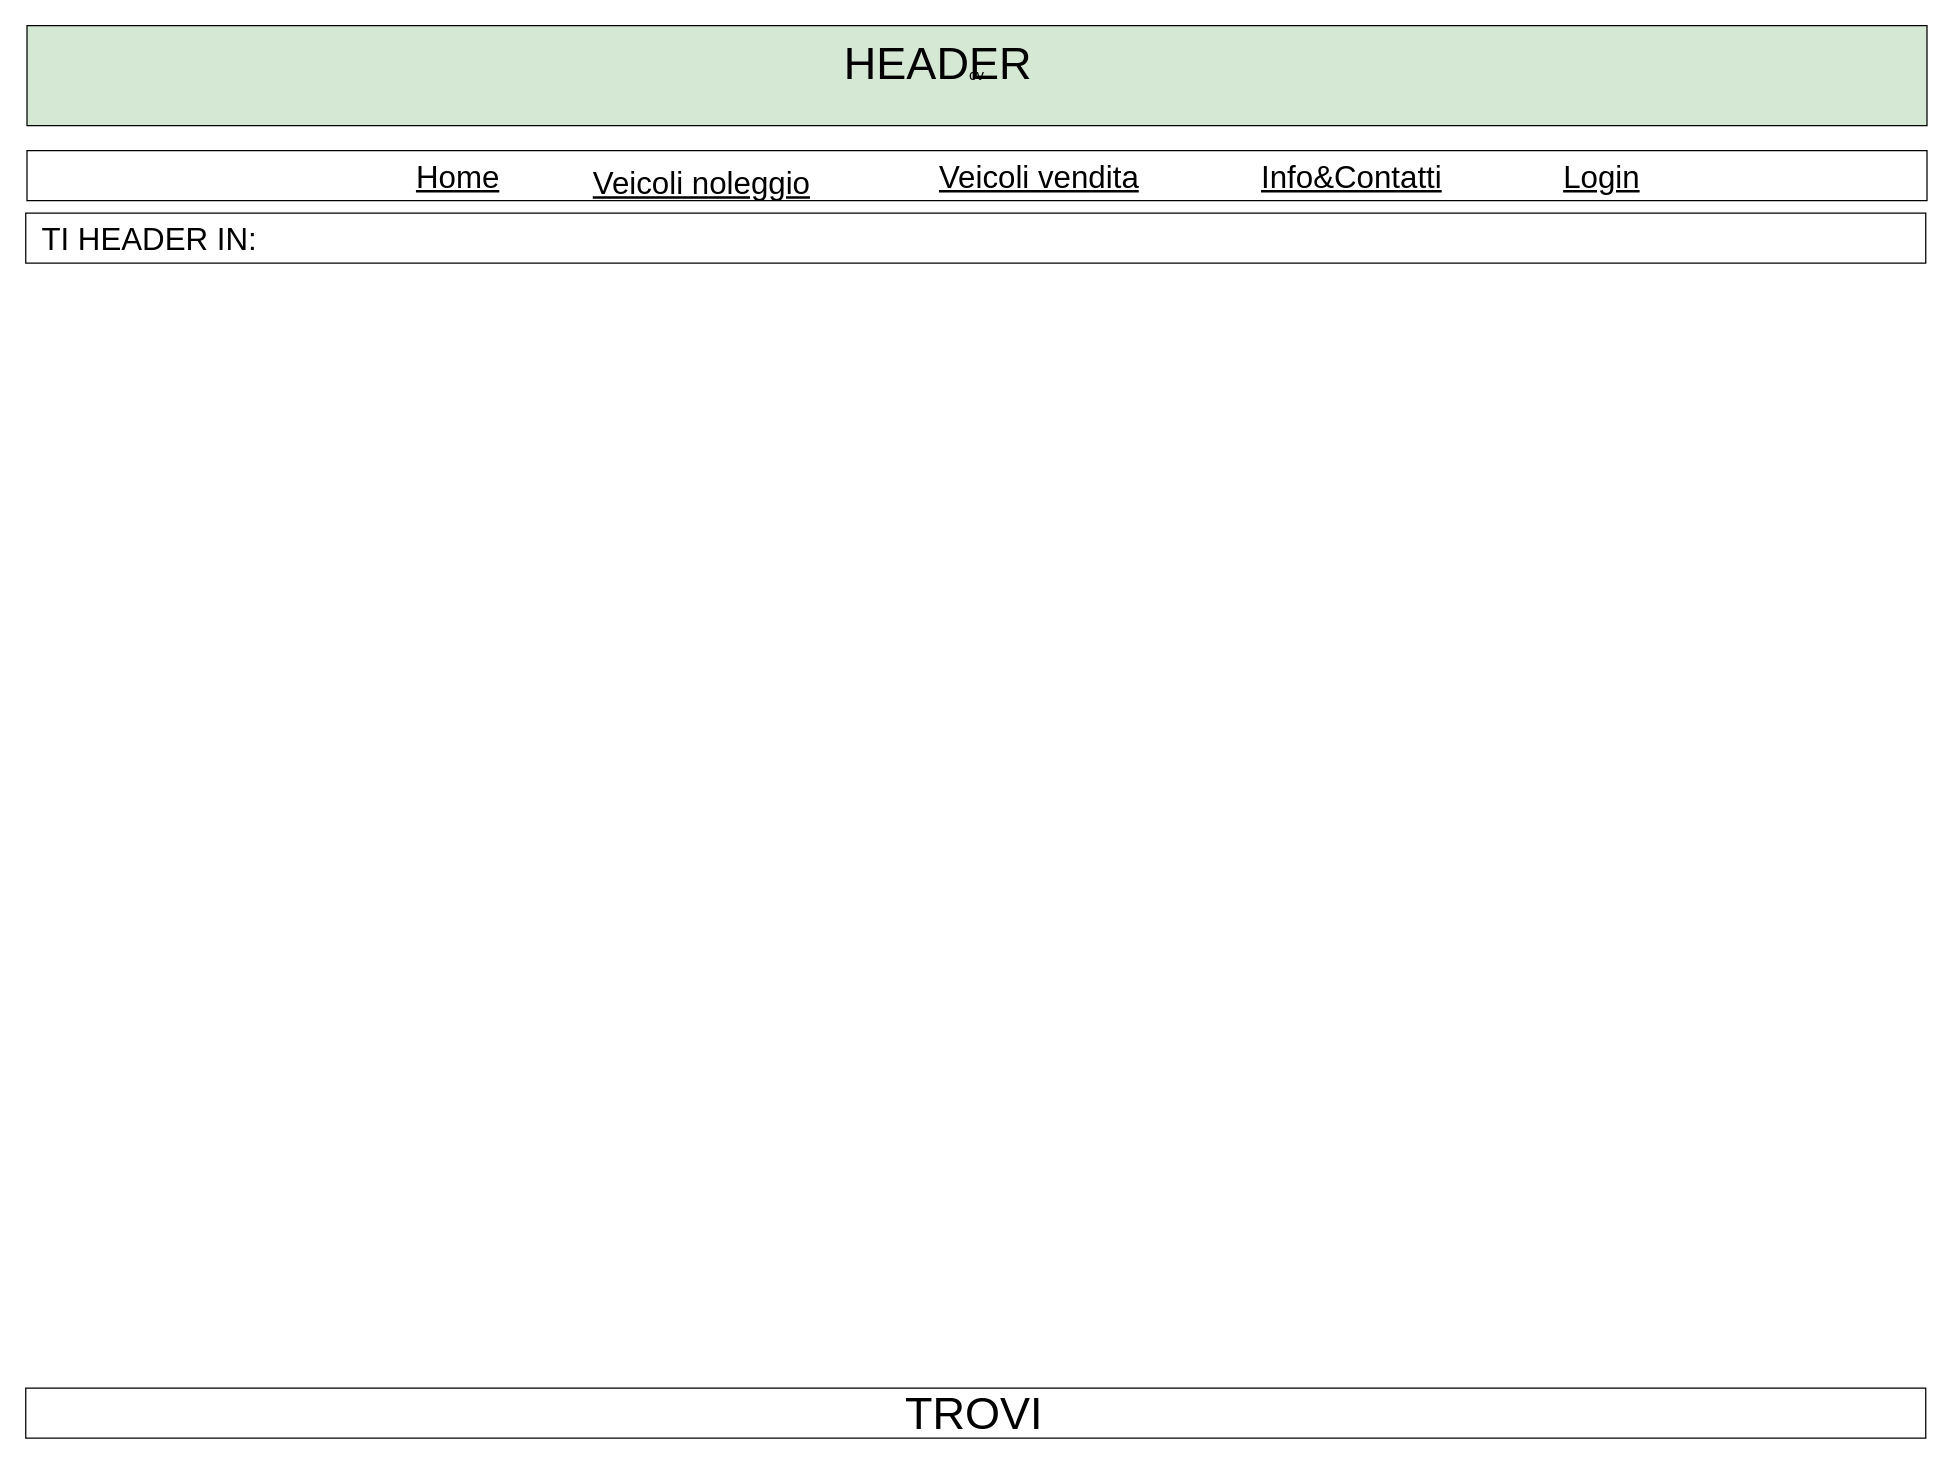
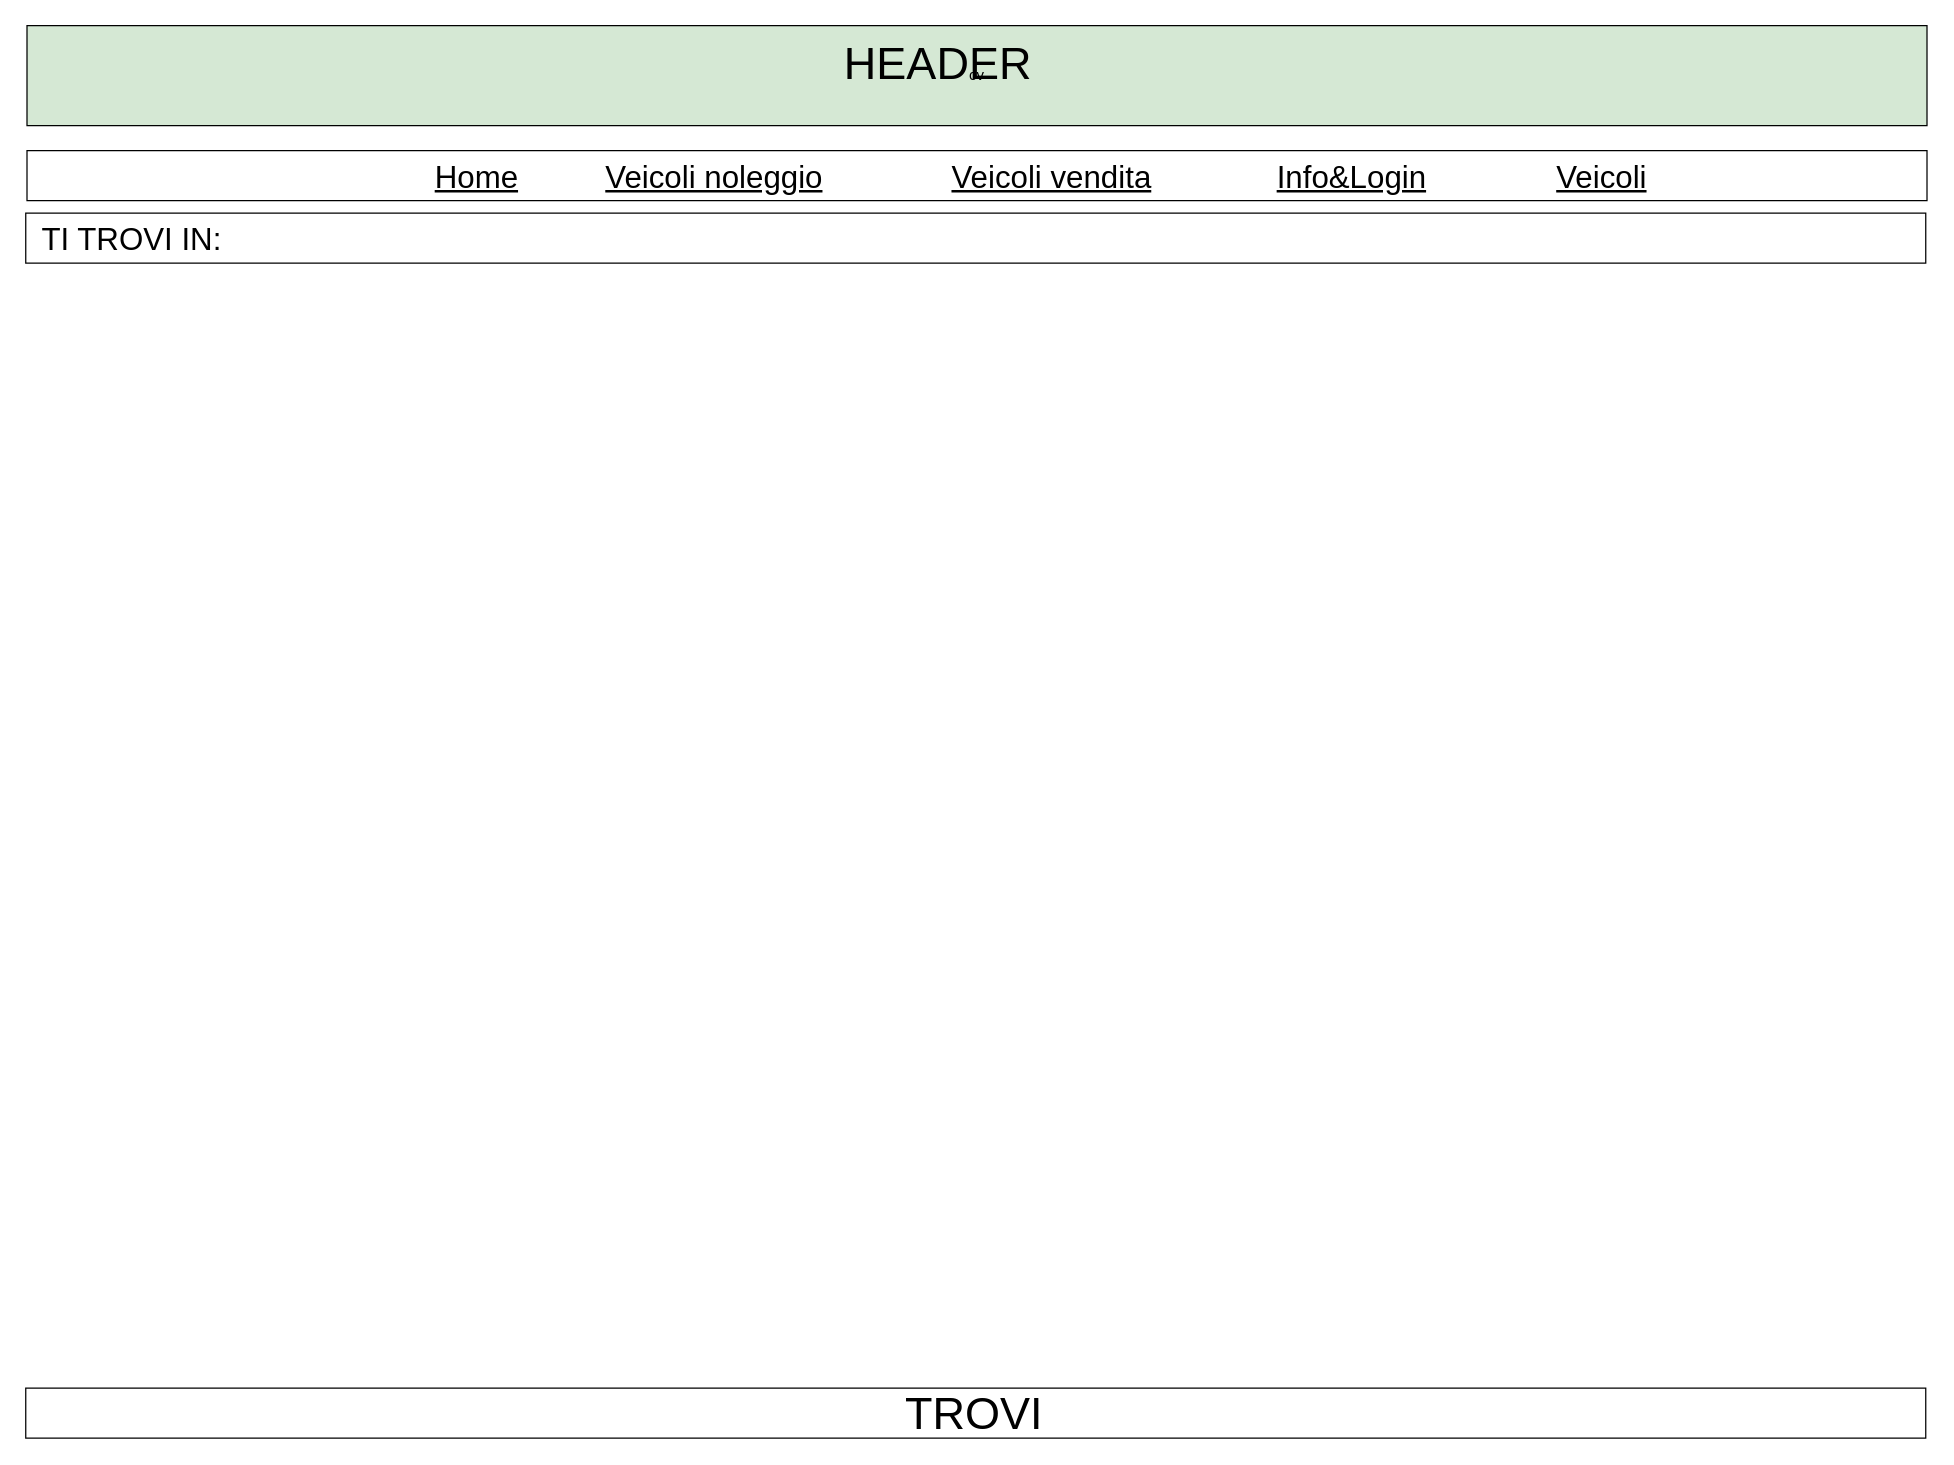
node "Home": moved (458, 176) -> (477, 176)
node "Veicoli vendita": moved (1039, 176) -> (1052, 176)
node "Info&Contatti": label "Info&Contatti" -> "Info&Login"
node "Login": label "Login" -> "Veicoli"
node "Veicoli noleggio": moved (702, 182) -> (714, 176)
node "TI HEADER IN:": label "TI HEADER IN:" -> "TI TROVI IN:"
